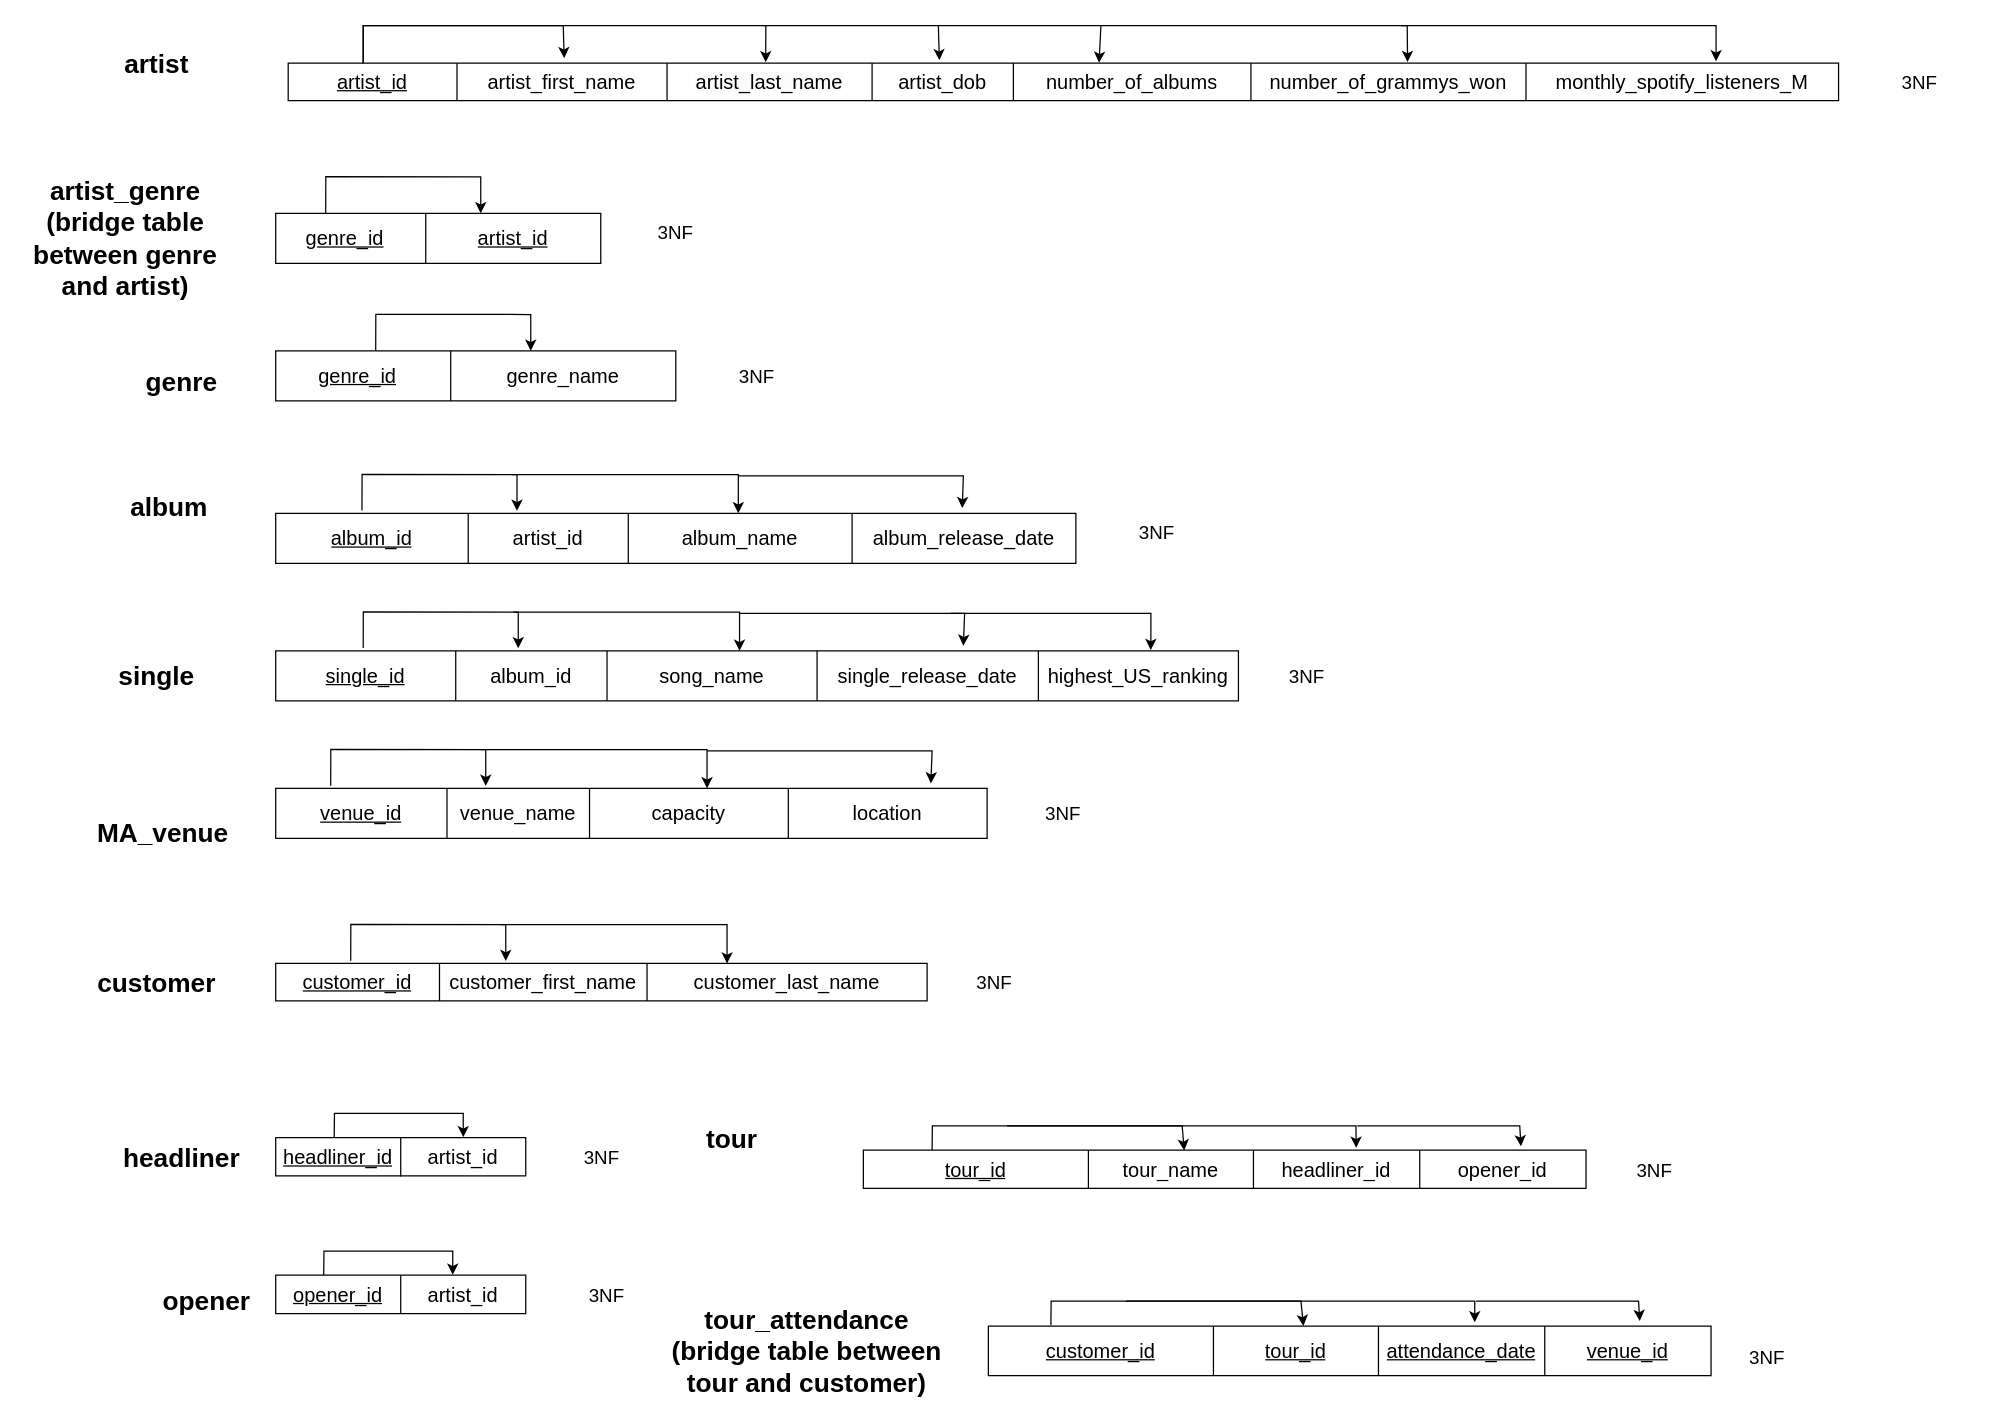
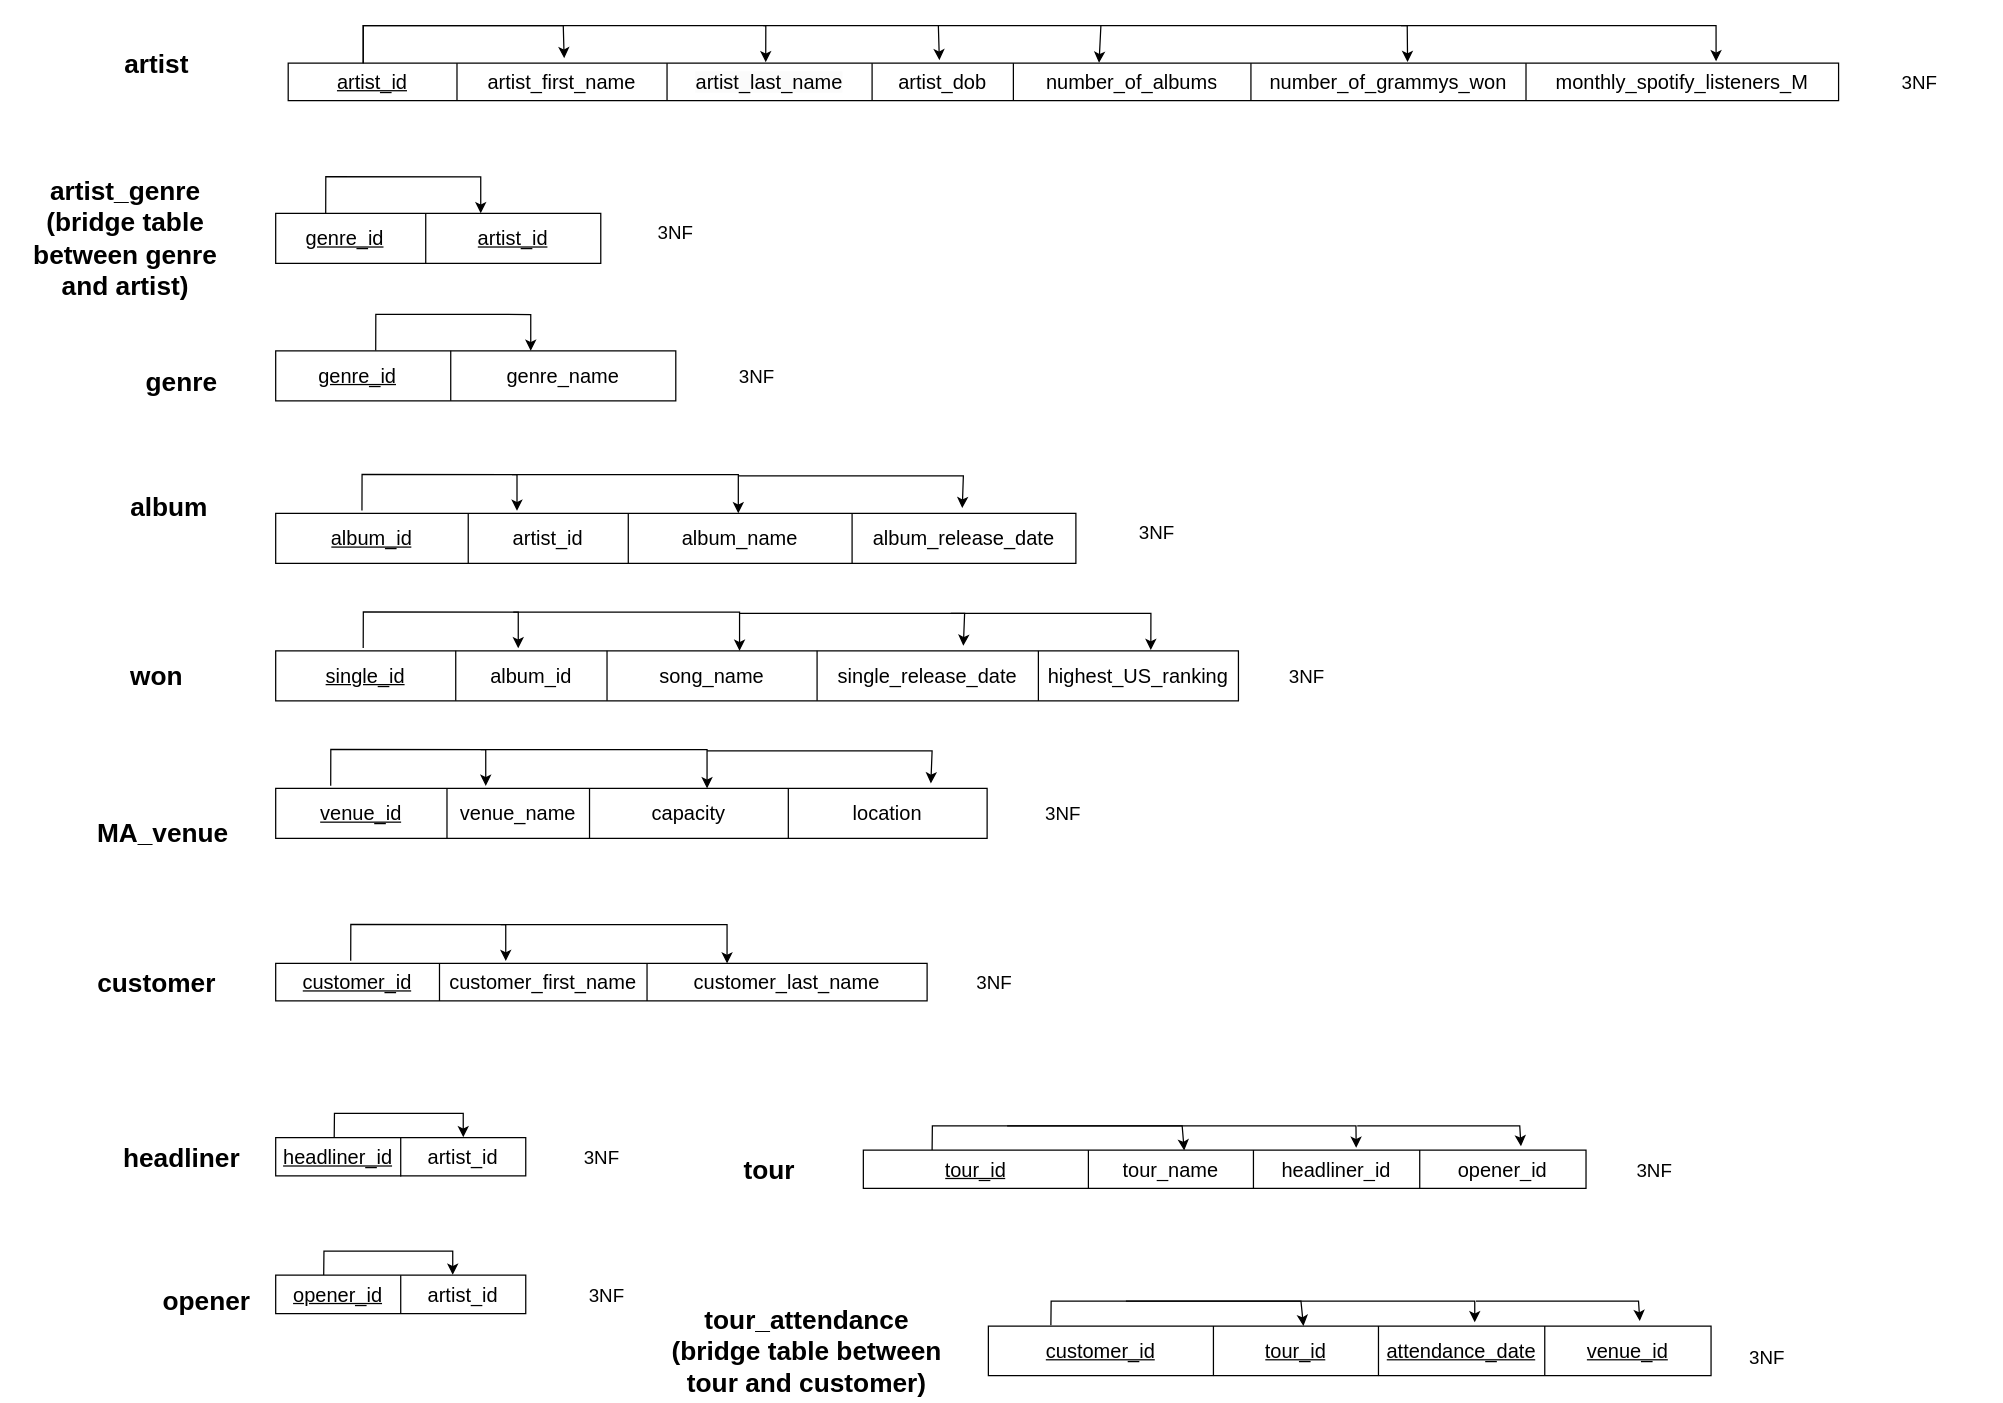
node "single": label "single" -> "won"
node "tour": moved (732, 1138) -> (769, 1169)
